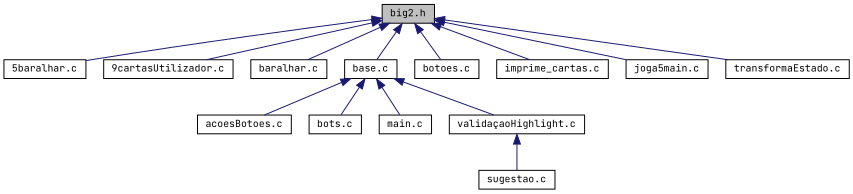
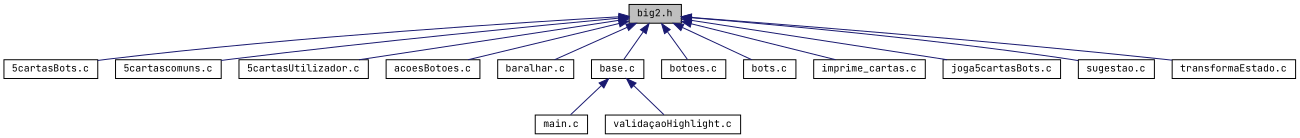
node "5baralhar.c": label "5baralhar.c" -> "5cartasBots.c"
node "9cartasUtilizador.c": label "9cartasUtilizador.c" -> "5cartasUtilizador.c"
node "5cartascomuns.c": added
node "joga5main.c": label "joga5main.c" -> "joga5cartasBots.c"
edge "acoesBotoes.c" -> "base.c": now "acoesBotoes.c" -> "big2.h"
edge "bots.c" -> "base.c": now "bots.c" -> "big2.h"
edge "sugestao.c" -> "validaçaoHighlight.c": now "sugestao.c" -> "big2.h"
